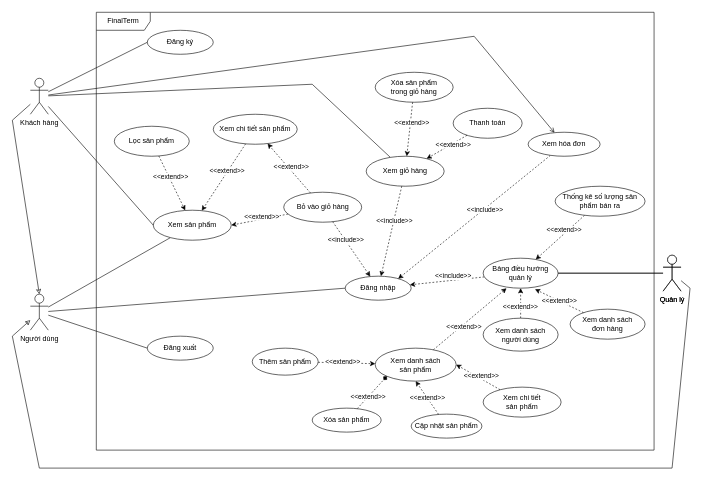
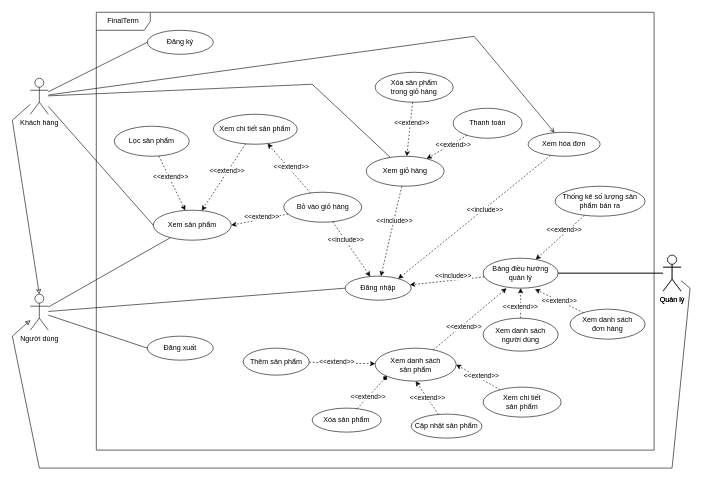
node "Thêm sản phẩm": moved (285, 362) -> (276, 362)
